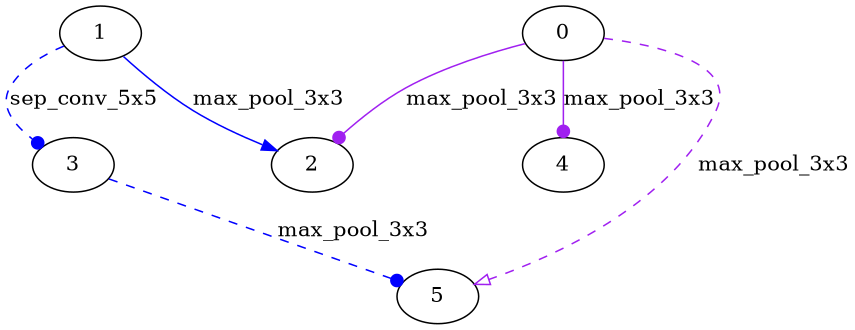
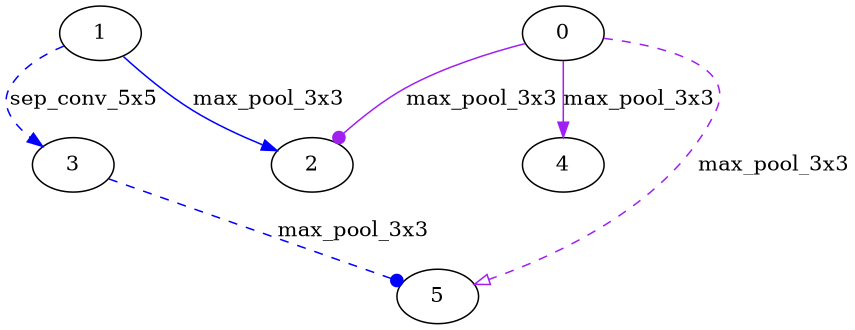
edge "1" -> "3": arrowhead dot -> normal
edge "0" -> "4": arrowhead dot -> normal
